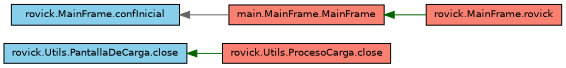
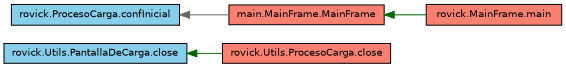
node "rovick.MainFrame.confInicial": label "rovick.MainFrame.confInicial" -> "rovick.ProcesoCarga.confInicial"
node "rovick.MainFrame.rovick": label "rovick.MainFrame.rovick" -> "rovick.MainFrame.main"
